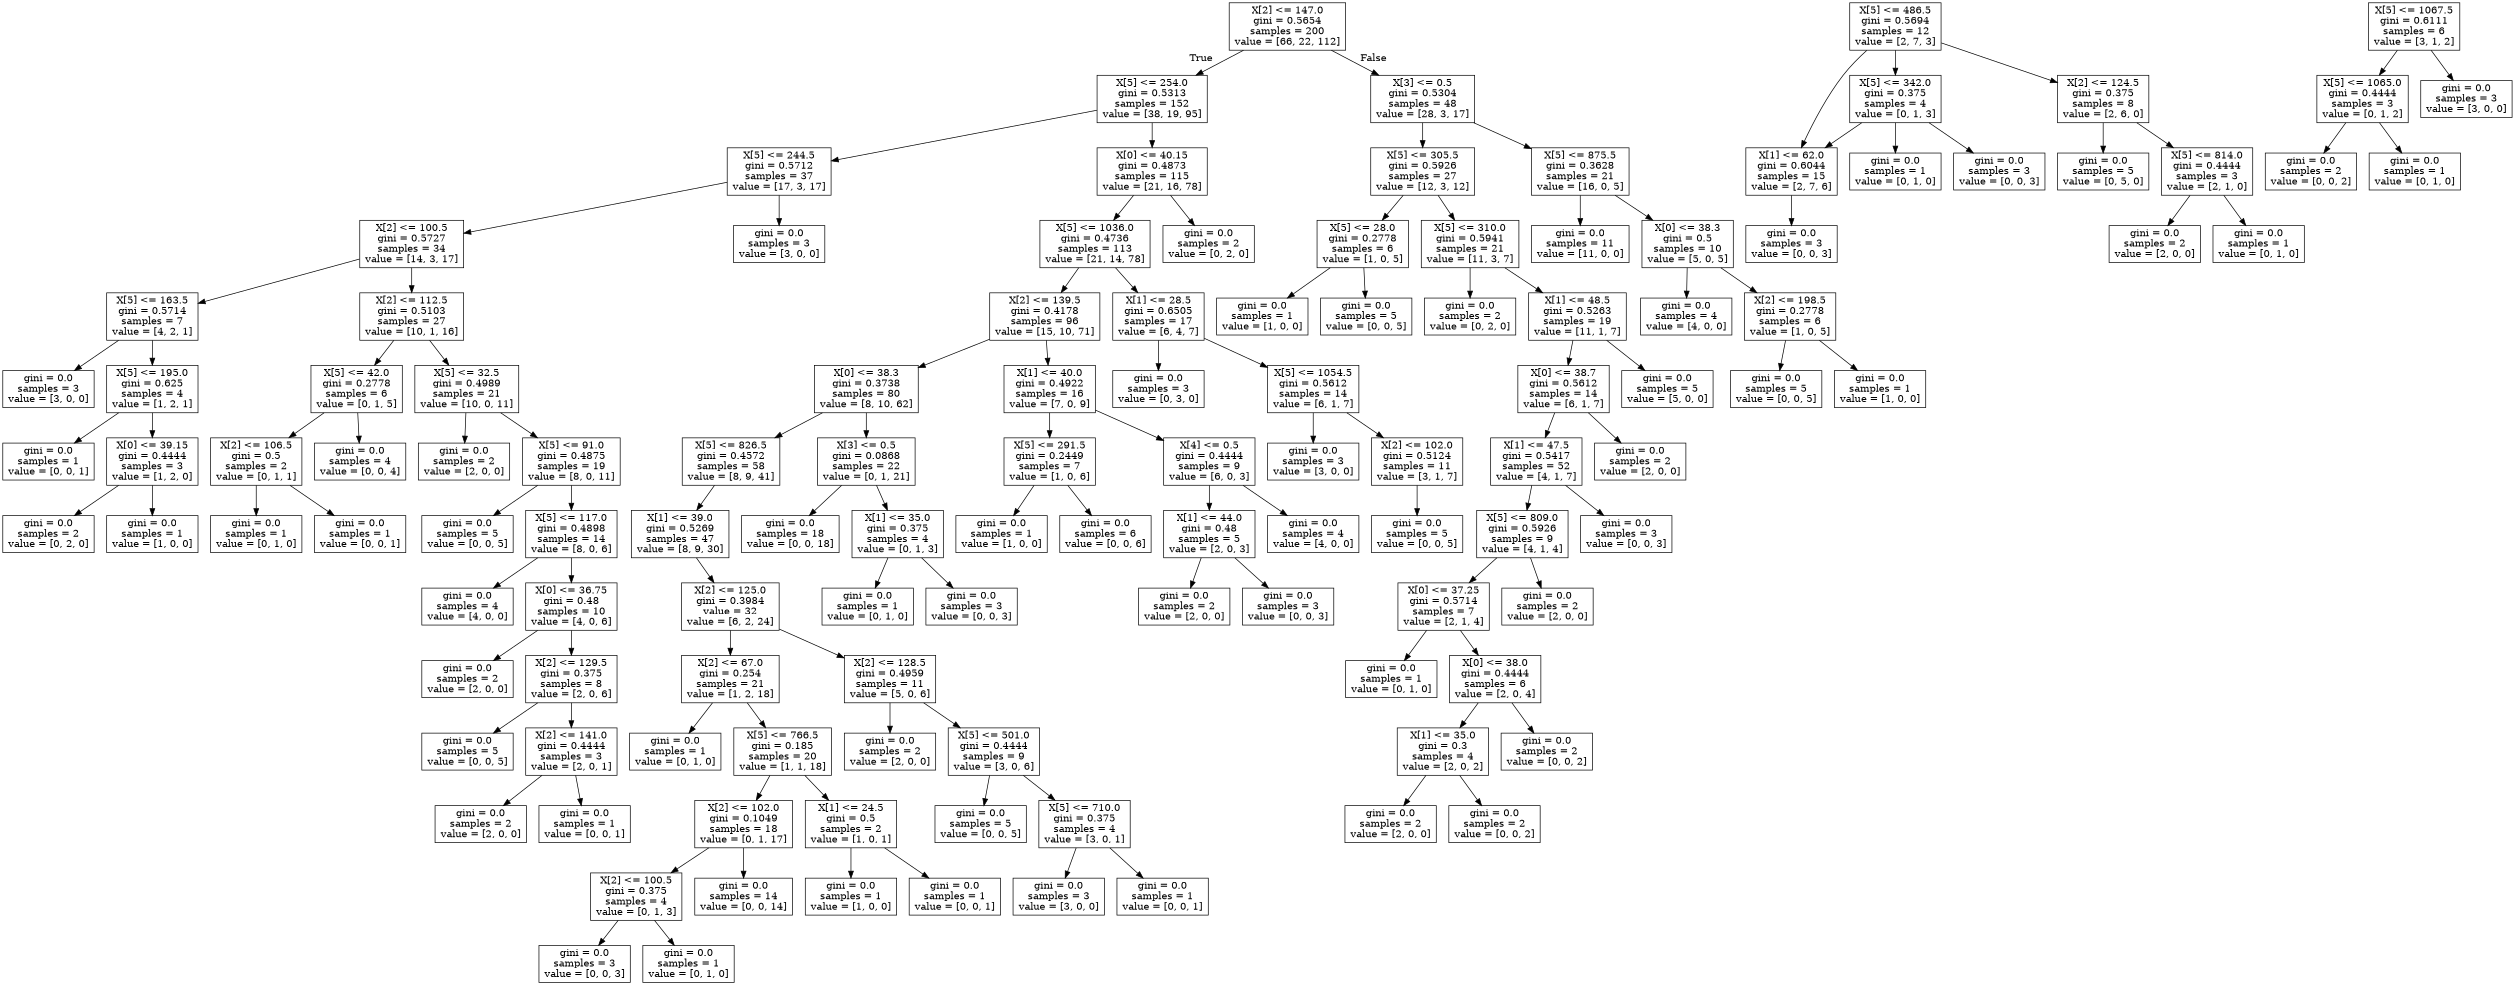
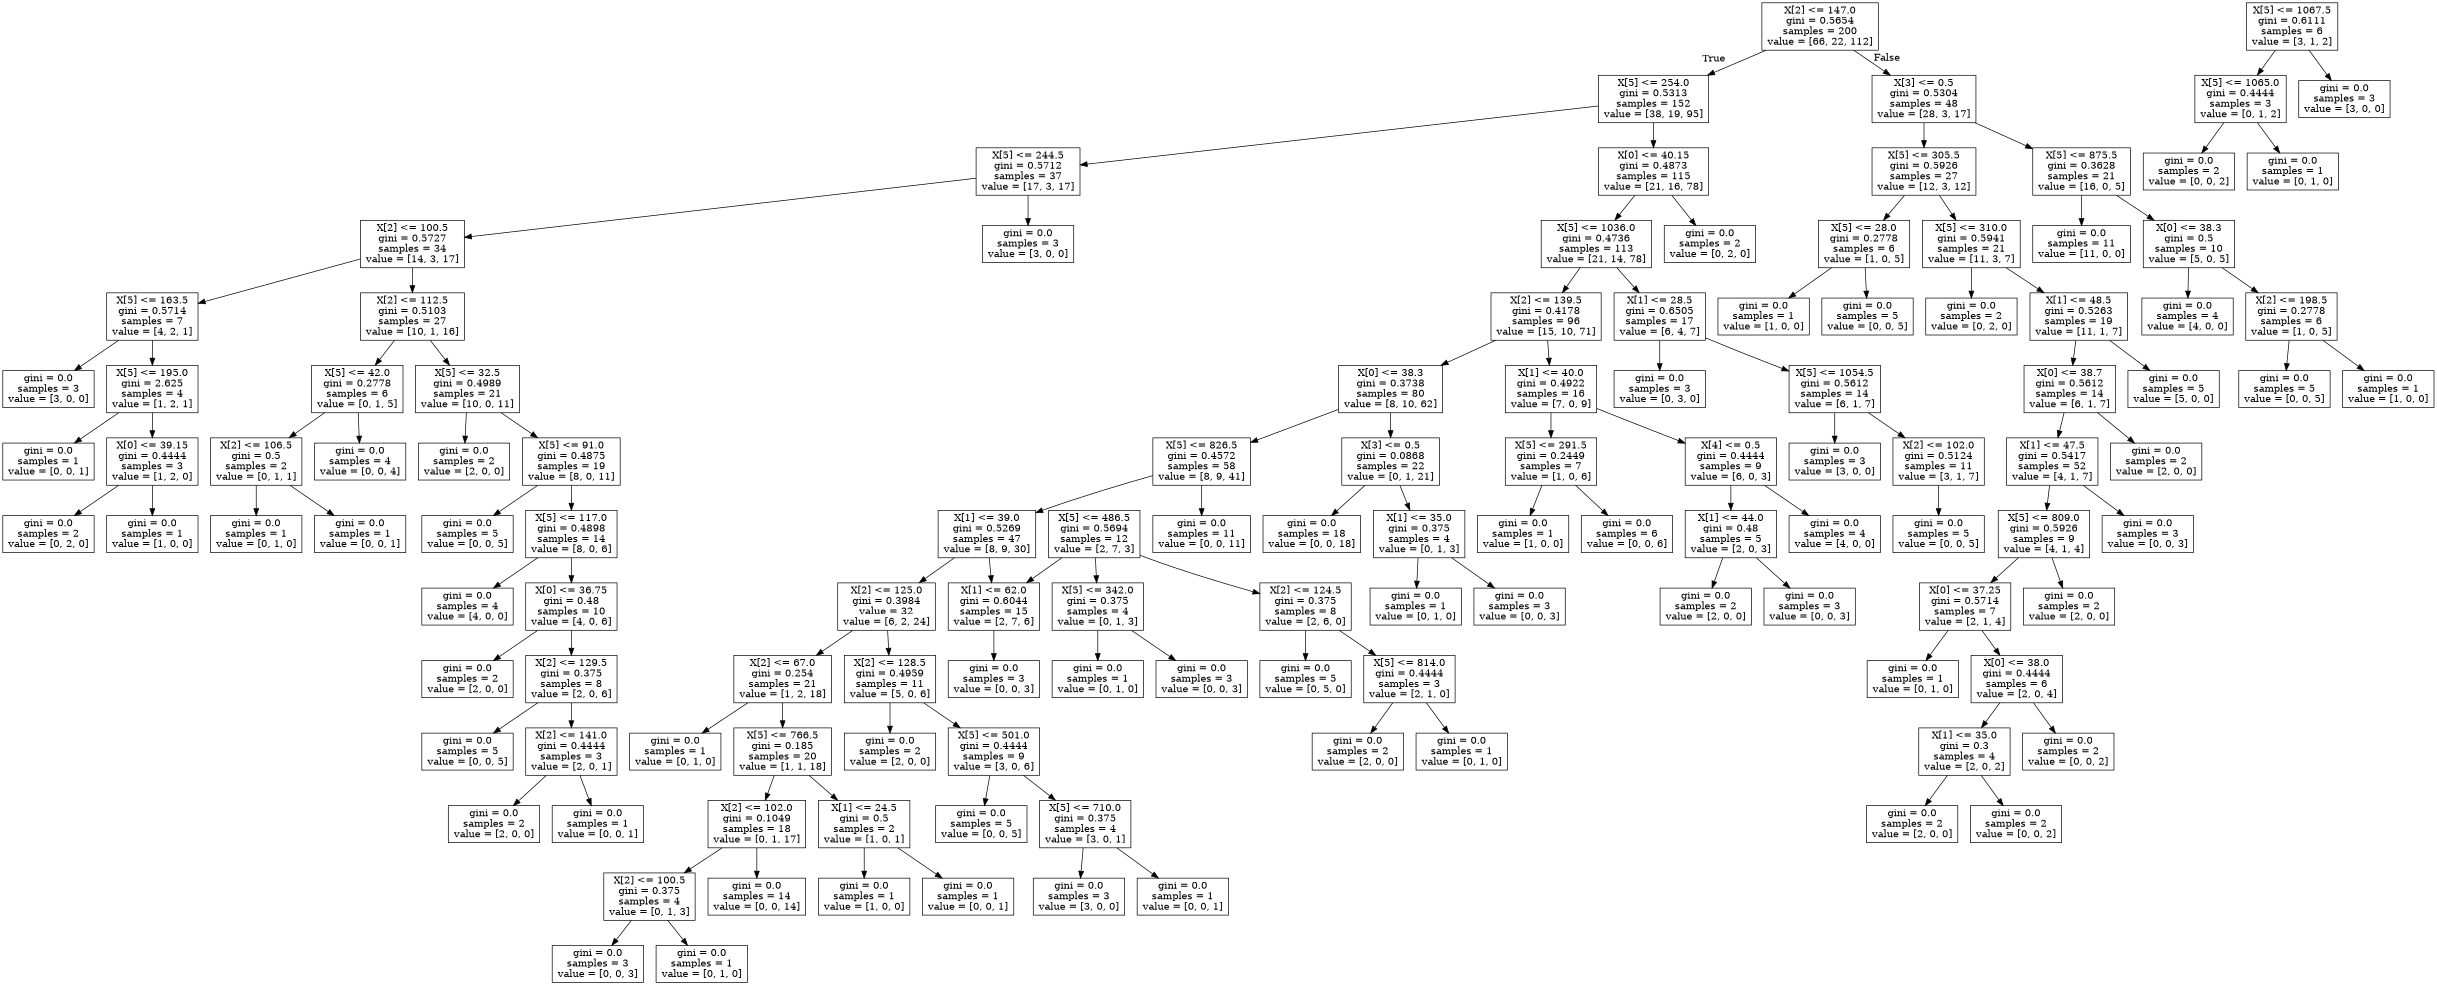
edge "X[5] <= 342.0 gini = 0.375 samples = 4 value = [0, 1, 3]" -> "X[1] <= 62.0 gini = 0.6044 samples = 15 value = [2, 7, 6]": now "X[1] <= 39.0 gini = 0.5269 samples = 47 value = [8, 9, 30]" -> "X[1] <= 62.0 gini = 0.6044 samples = 15 value = [2, 7, 6]"
node "X[5] <= 195.0 gini = 0.625 samples = 4 value = [1, 2, 1]": label "X[5] <= 195.0 gini = 0.625 samples = 4 value = [1, 2, 1]" -> "X[5] <= 195.0 gini = 2.625 samples = 4 value = [1, 2, 1]"
node "gini = 0.0 samples = 11 value = [0, 0, 11]": added
